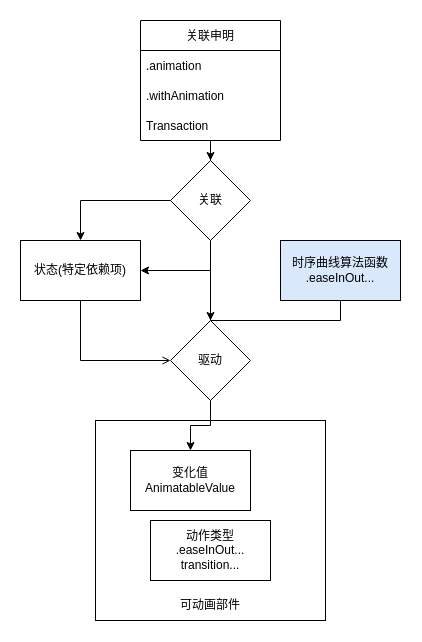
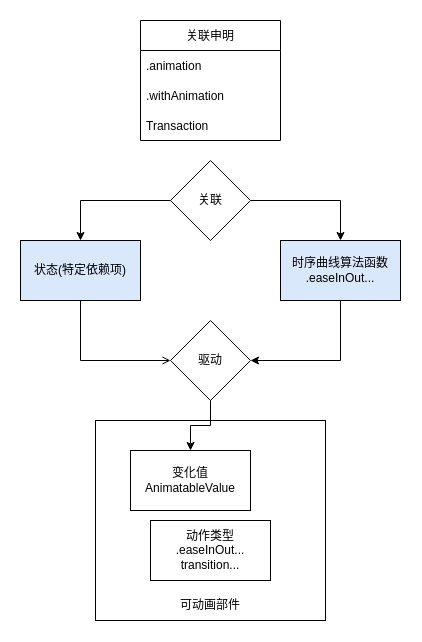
edge "关联申明" -> "关联": removed
edge "关联" -> "驱动": now "关联" -> "时序曲线算法函数 .easeInOut..."
node "状态(特定依赖项)": fillcolor #ffffff -> #dae8fc
edge "时序曲线算法函数 .easeInOut..." -> "状态(特定依赖项)": now "时序曲线算法函数 .easeInOut..." -> "驱动"
